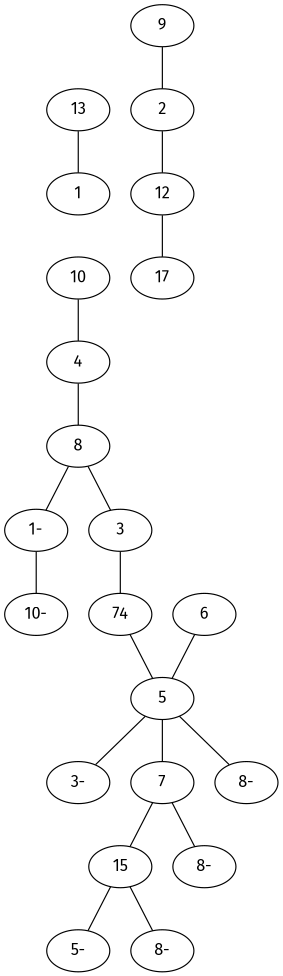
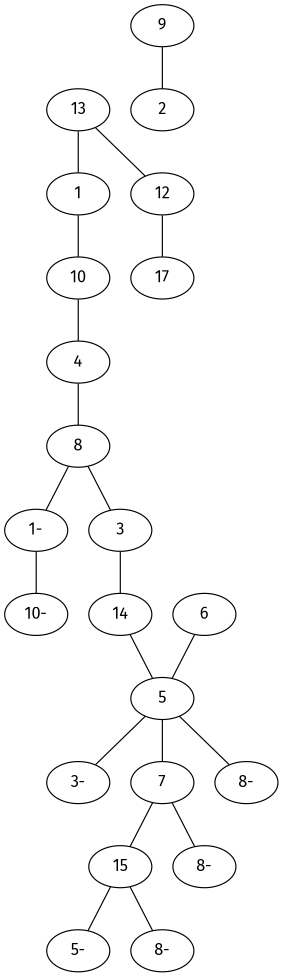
edge "2" -- "12": now "13" -- "12"
edge "1" -- "10": added
node "74": label "74" -> "14"
